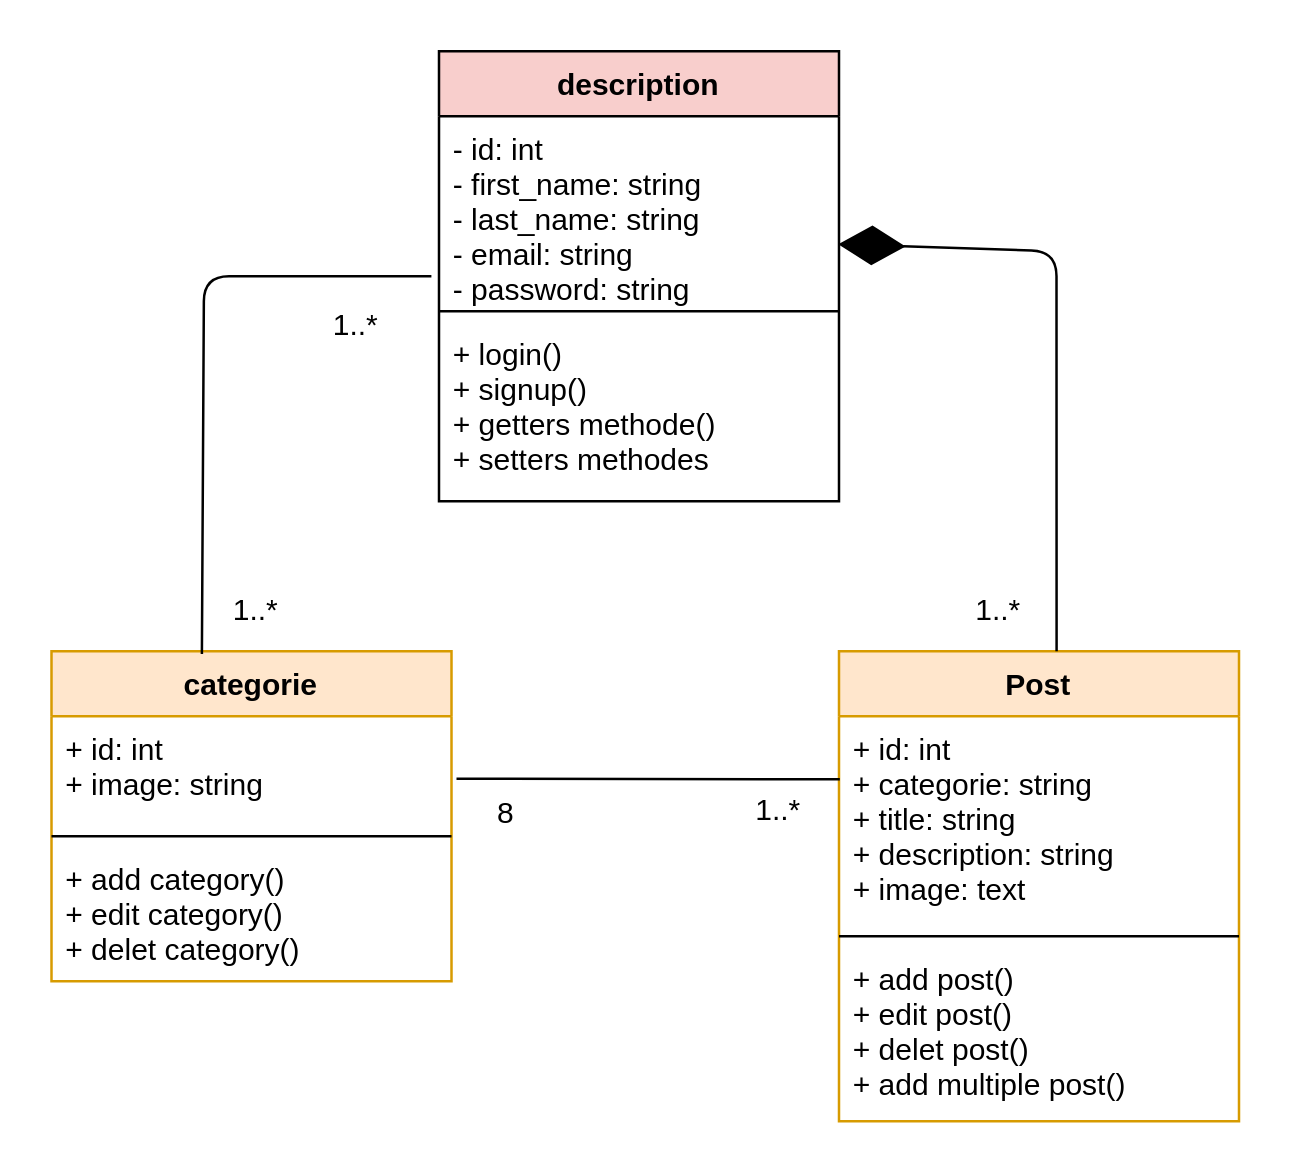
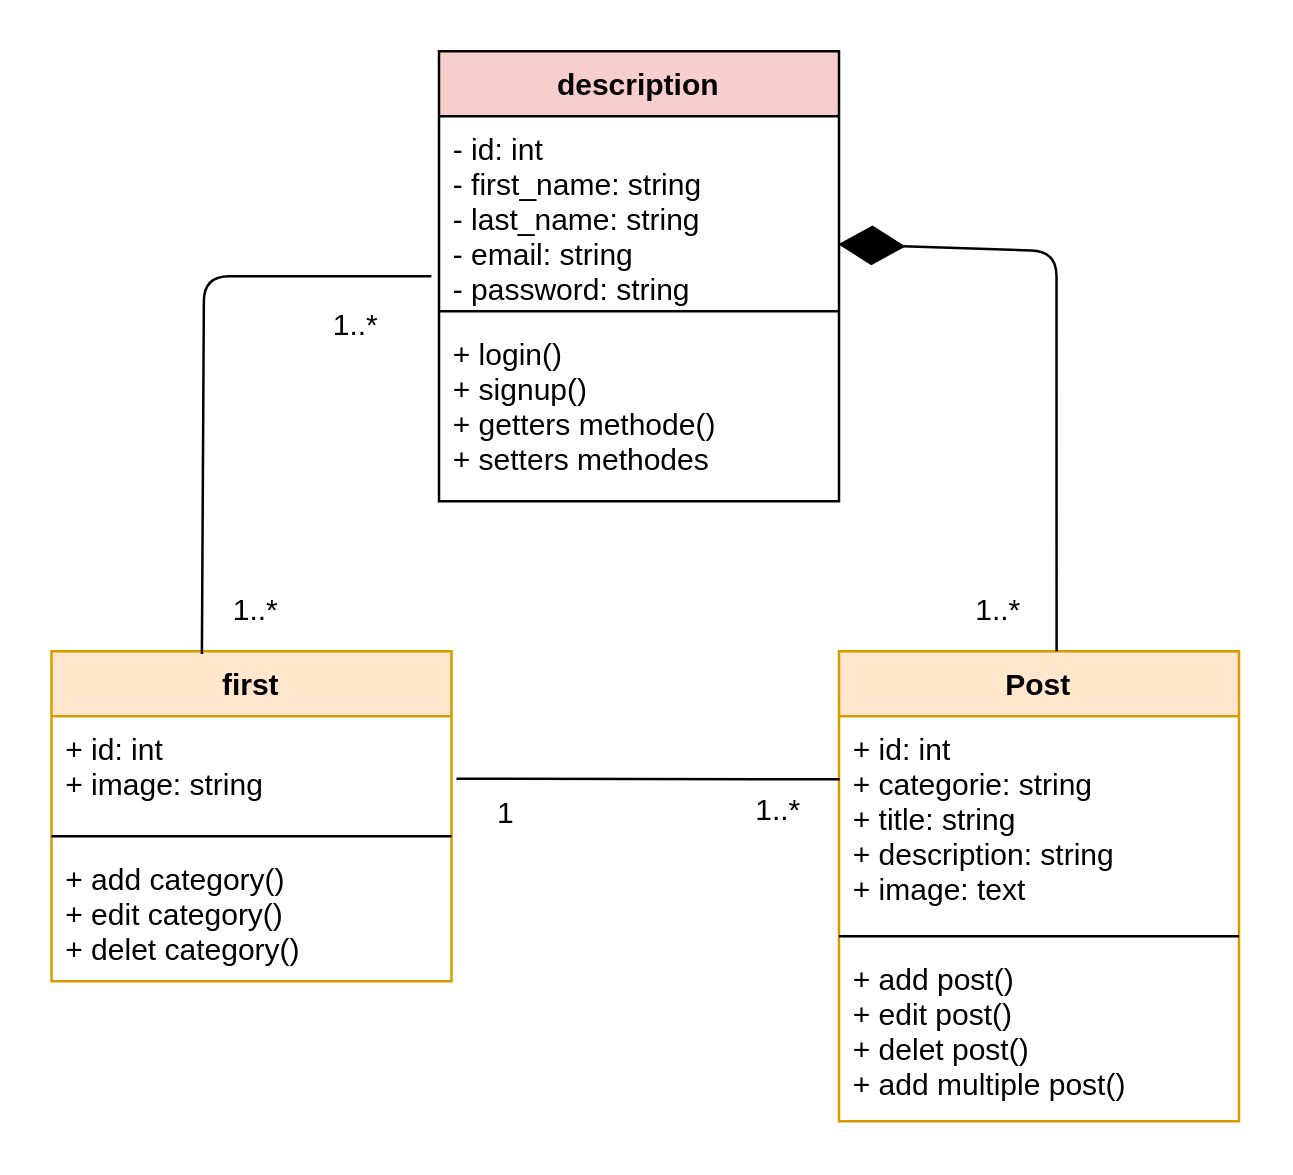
node "categorie": label "categorie" -> "first"
node "8": label "8" -> "1"
